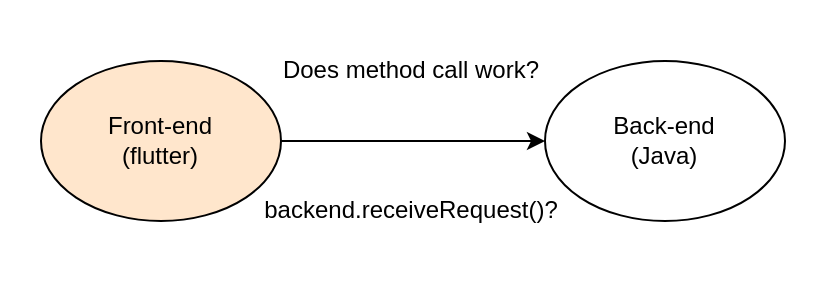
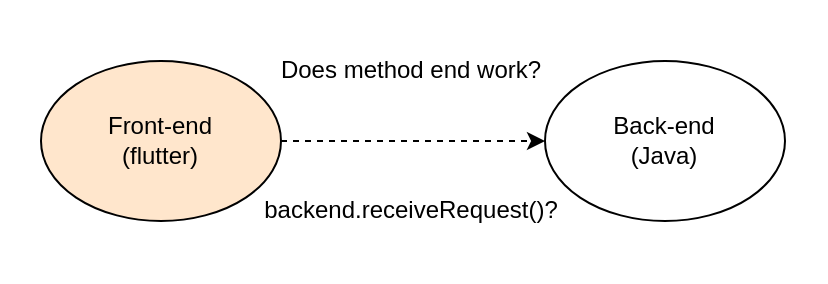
node "Does method call work?": label "Does method call work?" -> "Does method end work?"
edge "Front-end (flutter)" -> "Back-end (Java)": style solid -> dashed
